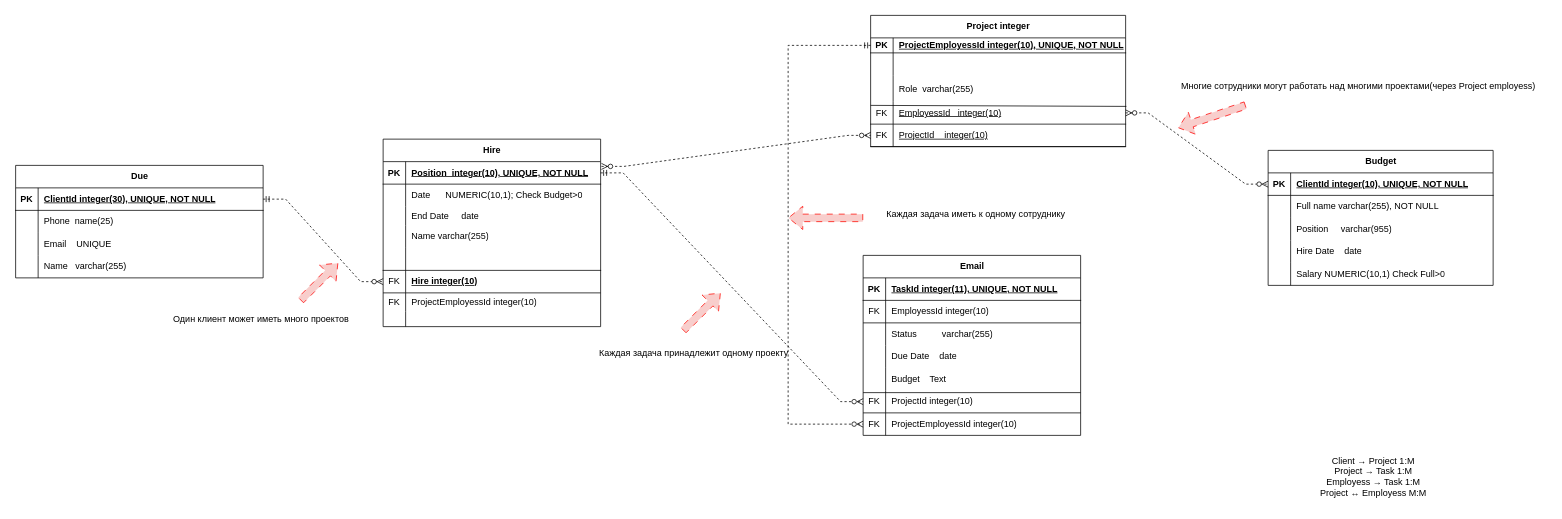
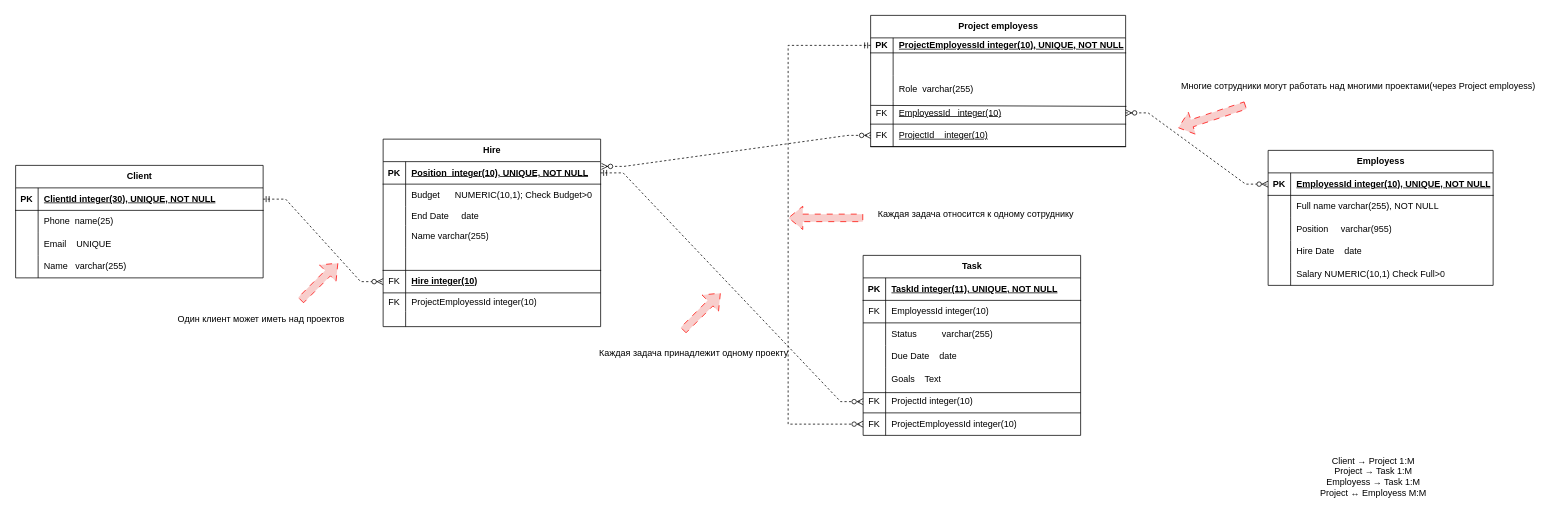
node "Project integer": label "Project integer" -> "Project employess"
node "Budget": label "Budget" -> "Employess"
node "Due": label "Due" -> "Client"
node "ClientId integer(10), UNIQUE, NOT NULL": label "ClientId integer(10), UNIQUE, NOT NULL" -> "EmployessId integer(10), UNIQUE, NOT NULL"
node "Date NUMERIC(10,1); Check Budget>0": label "Date NUMERIC(10,1); Check Budget>0" -> "Budget NUMERIC(10,1); Check Budget>0"
node "Каждая задача иметь к одному сотруднику": label "Каждая задача иметь к одному сотруднику" -> "Каждая задача относится к одному сотруднику"
node "Email": label "Email" -> "Task"
node "Один клиент может иметь много проектов": label "Один клиент может иметь много проектов" -> "Один клиент может иметь над проектов"
node "Budget Text": label "Budget Text" -> "Goals Text"
